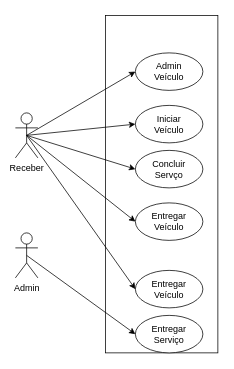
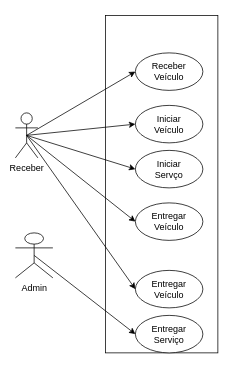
node "Admin Veículo": label "Admin Veículo" -> "Receber Veículo"
node "Concluir Servço": label "Concluir Servço" -> "Iniciar Servço"
node "Admin": size 23x45 -> 38x45
